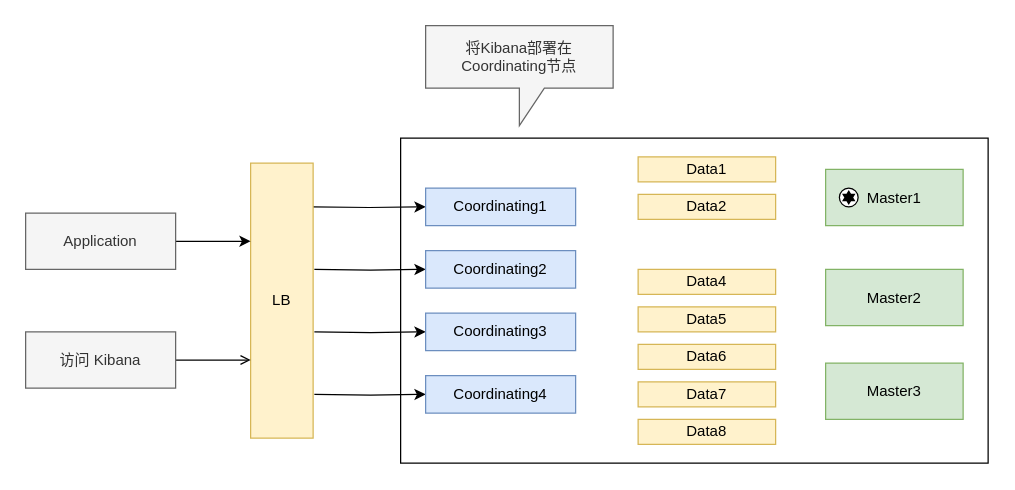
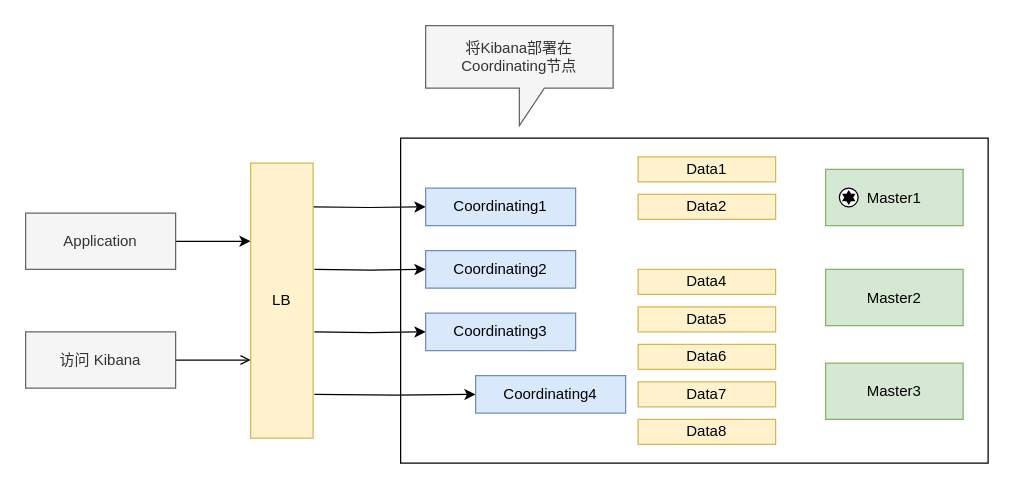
node "Coordinating4": moved (501, 394) -> (551, 394)
